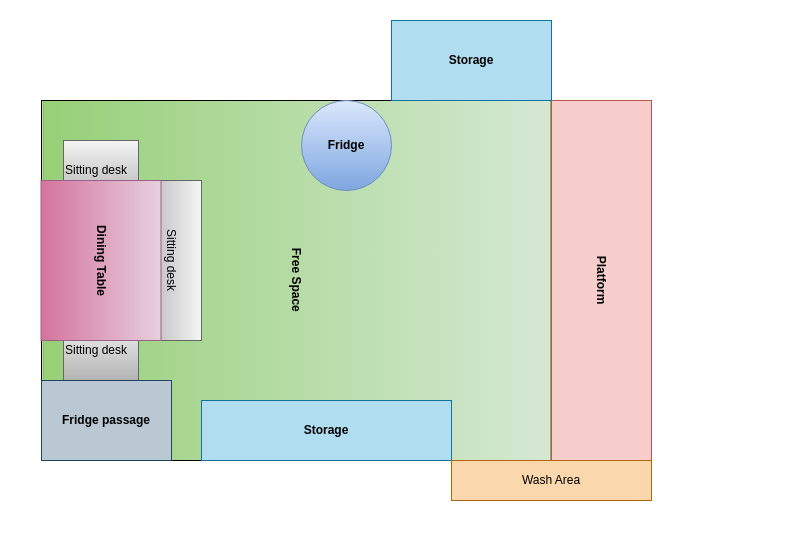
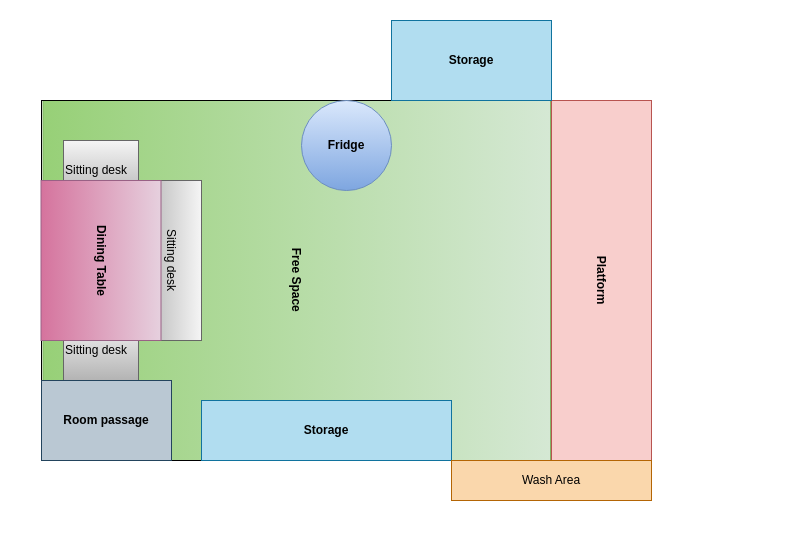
node "Fridge passage": label "Fridge passage" -> "Room passage"
